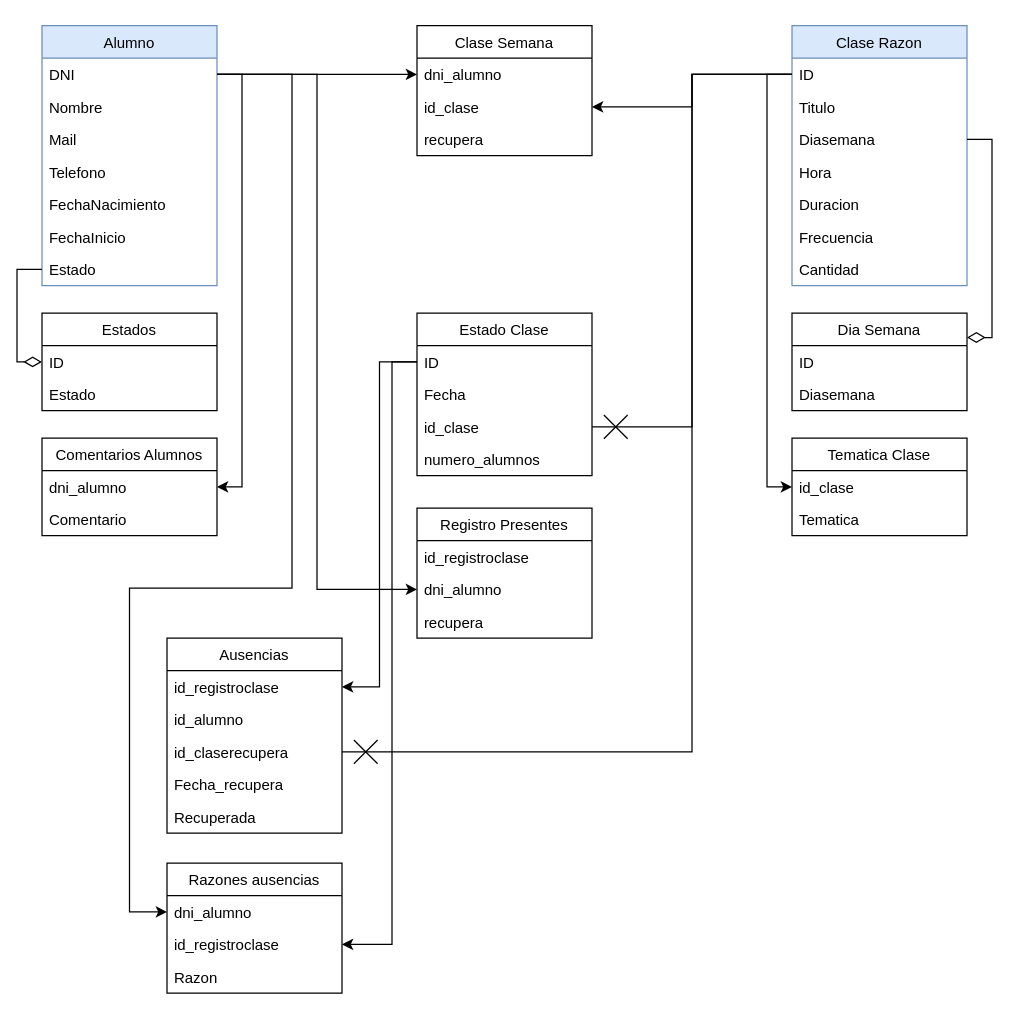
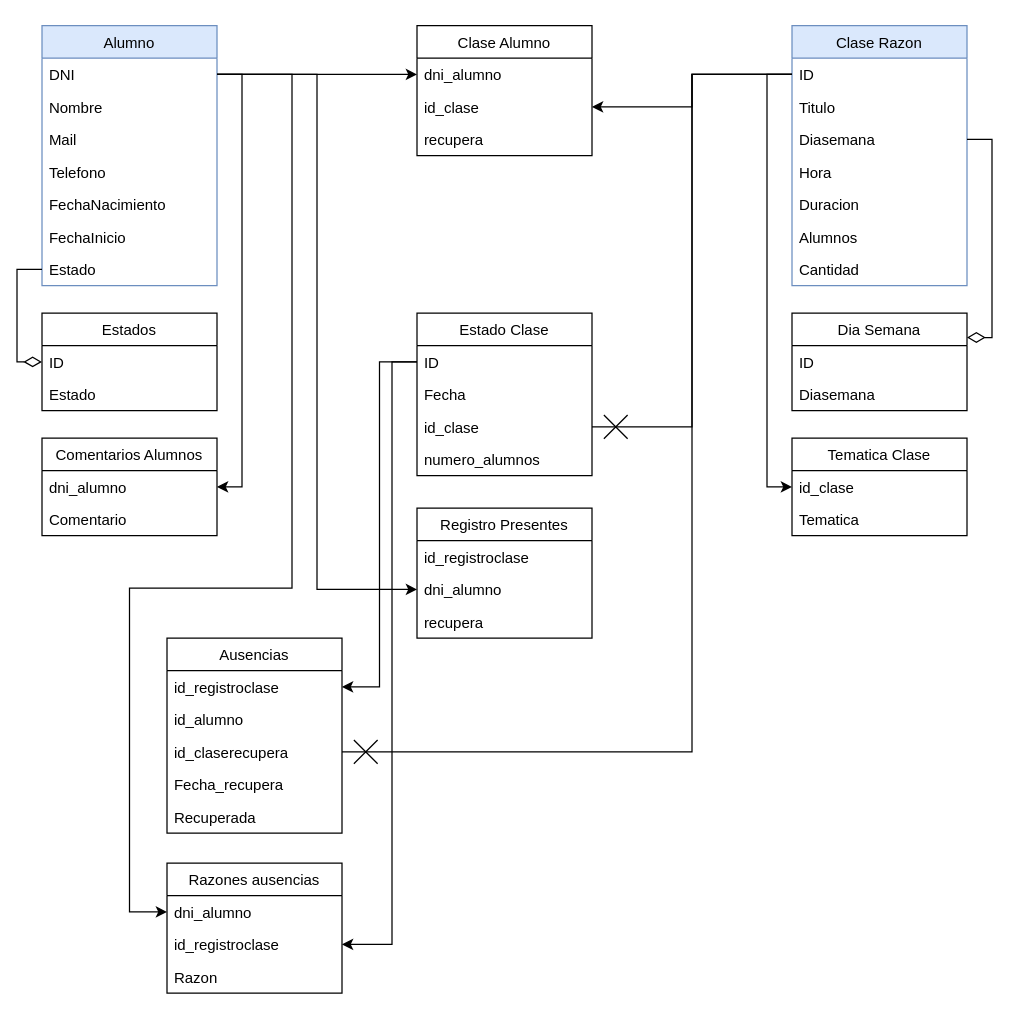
node "Clase Semana": label "Clase Semana" -> "Clase Alumno"
node "Frecuencia": label "Frecuencia" -> "Alumnos"
